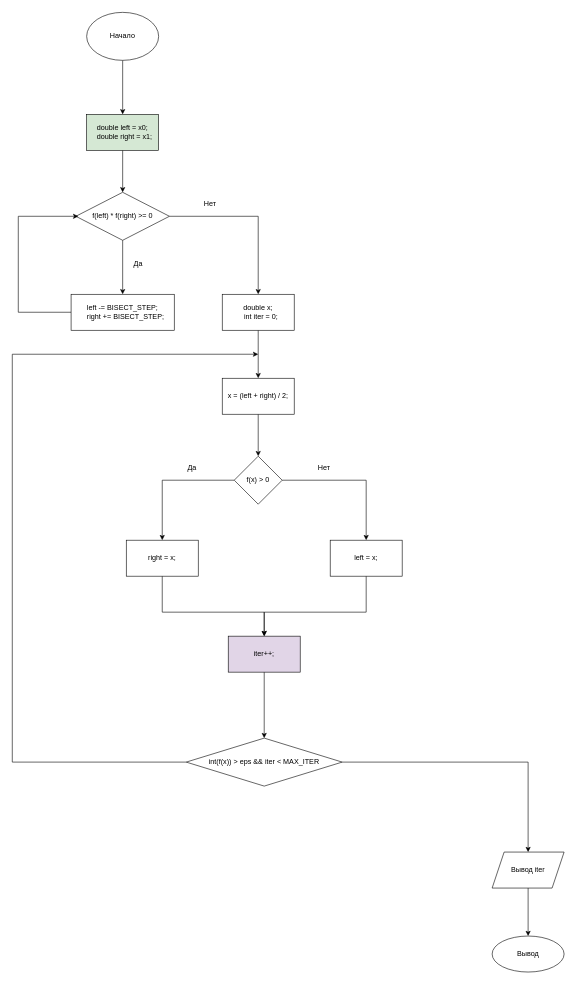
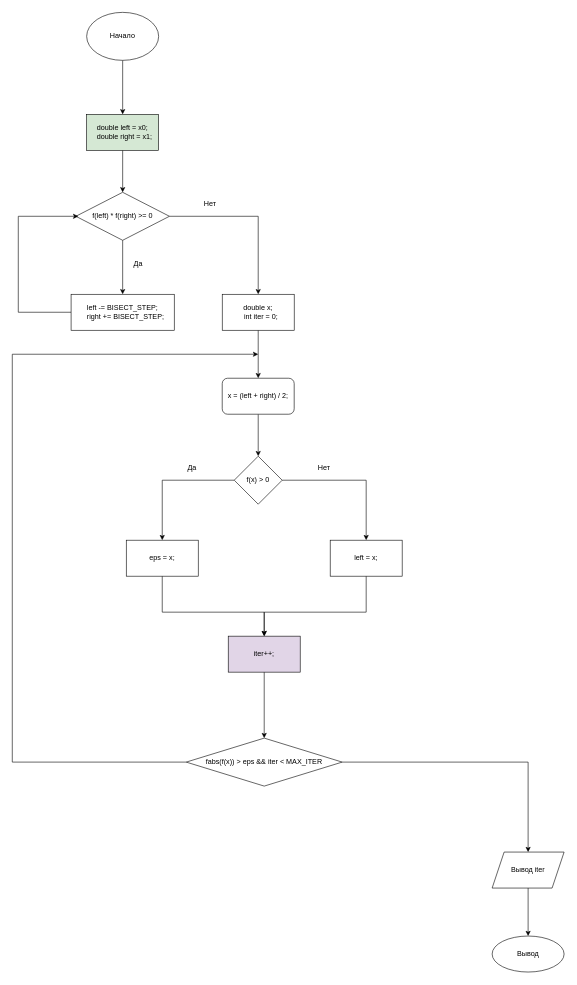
node "x = (left + right) / 2;": shape rectangle -> rounded rectangle
node "right = x;": label "right = x;" -> "eps = x;"
node "int(f(x)) > eps && iter < MAX_ITER": label "int(f(x)) > eps && iter < MAX_ITER" -> "fabs(f(x)) > eps && iter < MAX_ITER"
